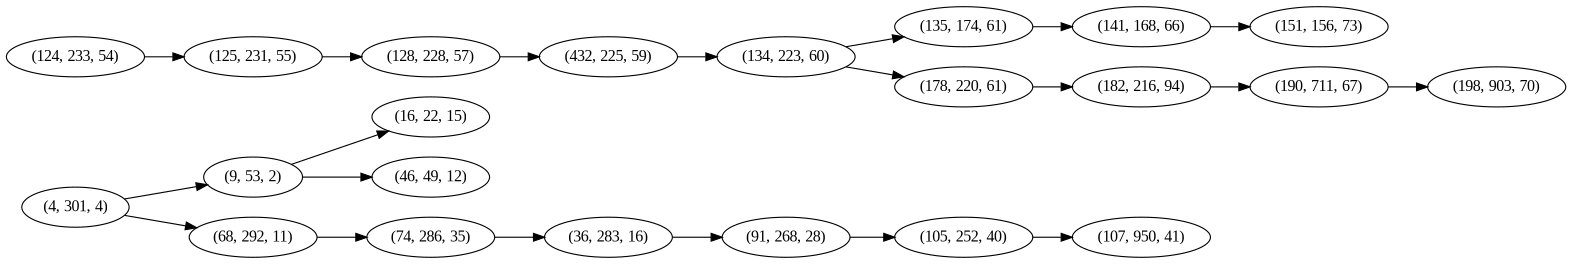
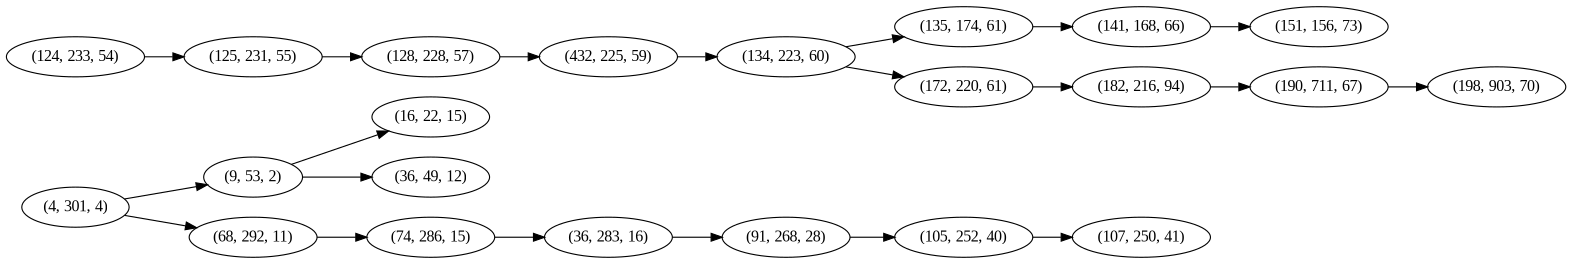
node "(178, 220, 61)": label "(178, 220, 61)" -> "(172, 220, 61)"
node "(46, 49, 12)": label "(46, 49, 12)" -> "(36, 49, 12)"
node "(74, 286, 35)": label "(74, 286, 35)" -> "(74, 286, 15)"
node "(107, 950, 41)": label "(107, 950, 41)" -> "(107, 250, 41)"
